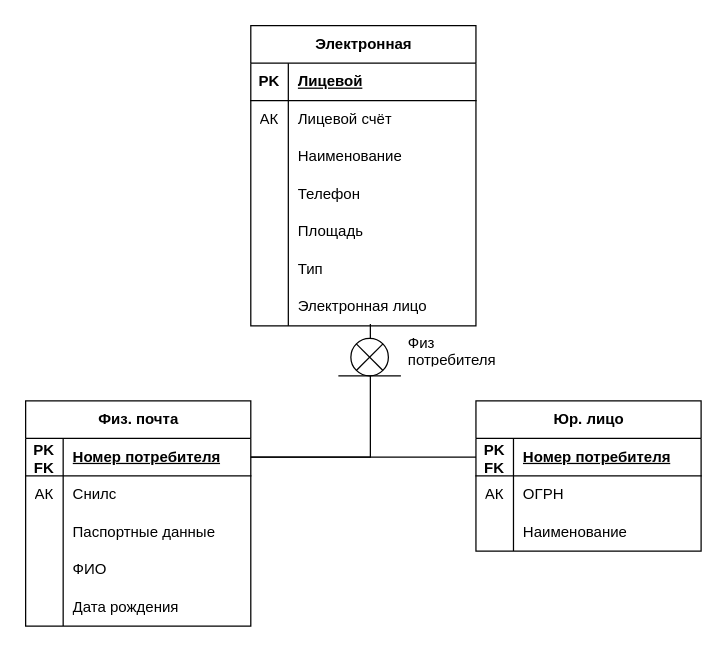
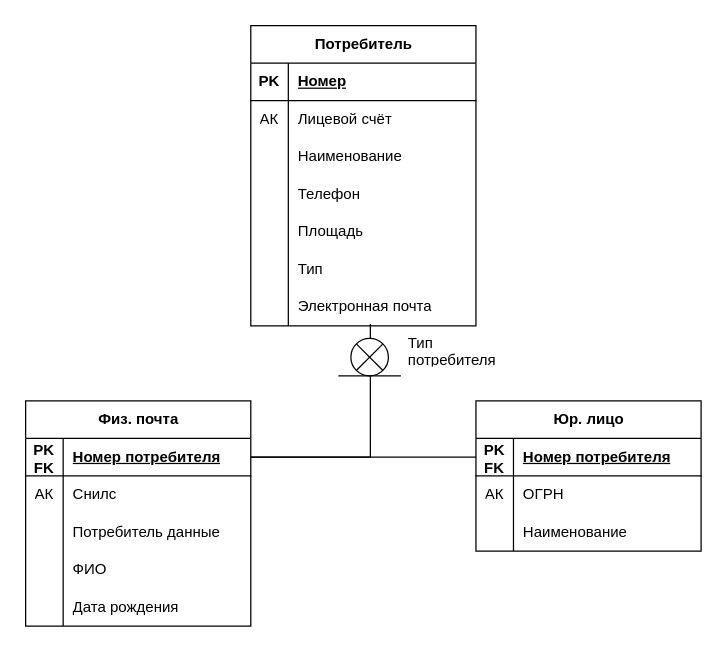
node "Электронная": label "Электронная" -> "Потребитель"
node "Лицевой": label "Лицевой" -> "Номер"
node "Электронная лицо": label "Электронная лицо" -> "Электронная почта"
node "Физ потребителя": label "Физ потребителя" -> "Тип потребителя"
node "Паспортные данные": label "Паспортные данные" -> "Потребитель данные"
